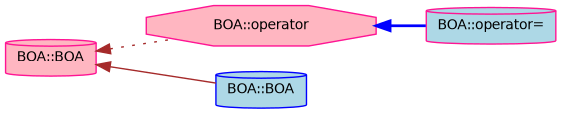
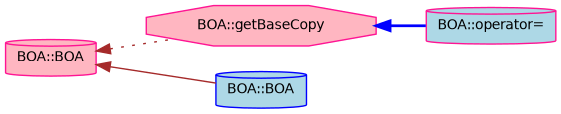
node "BOA::operator": label "BOA::operator" -> "BOA::getBaseCopy"
